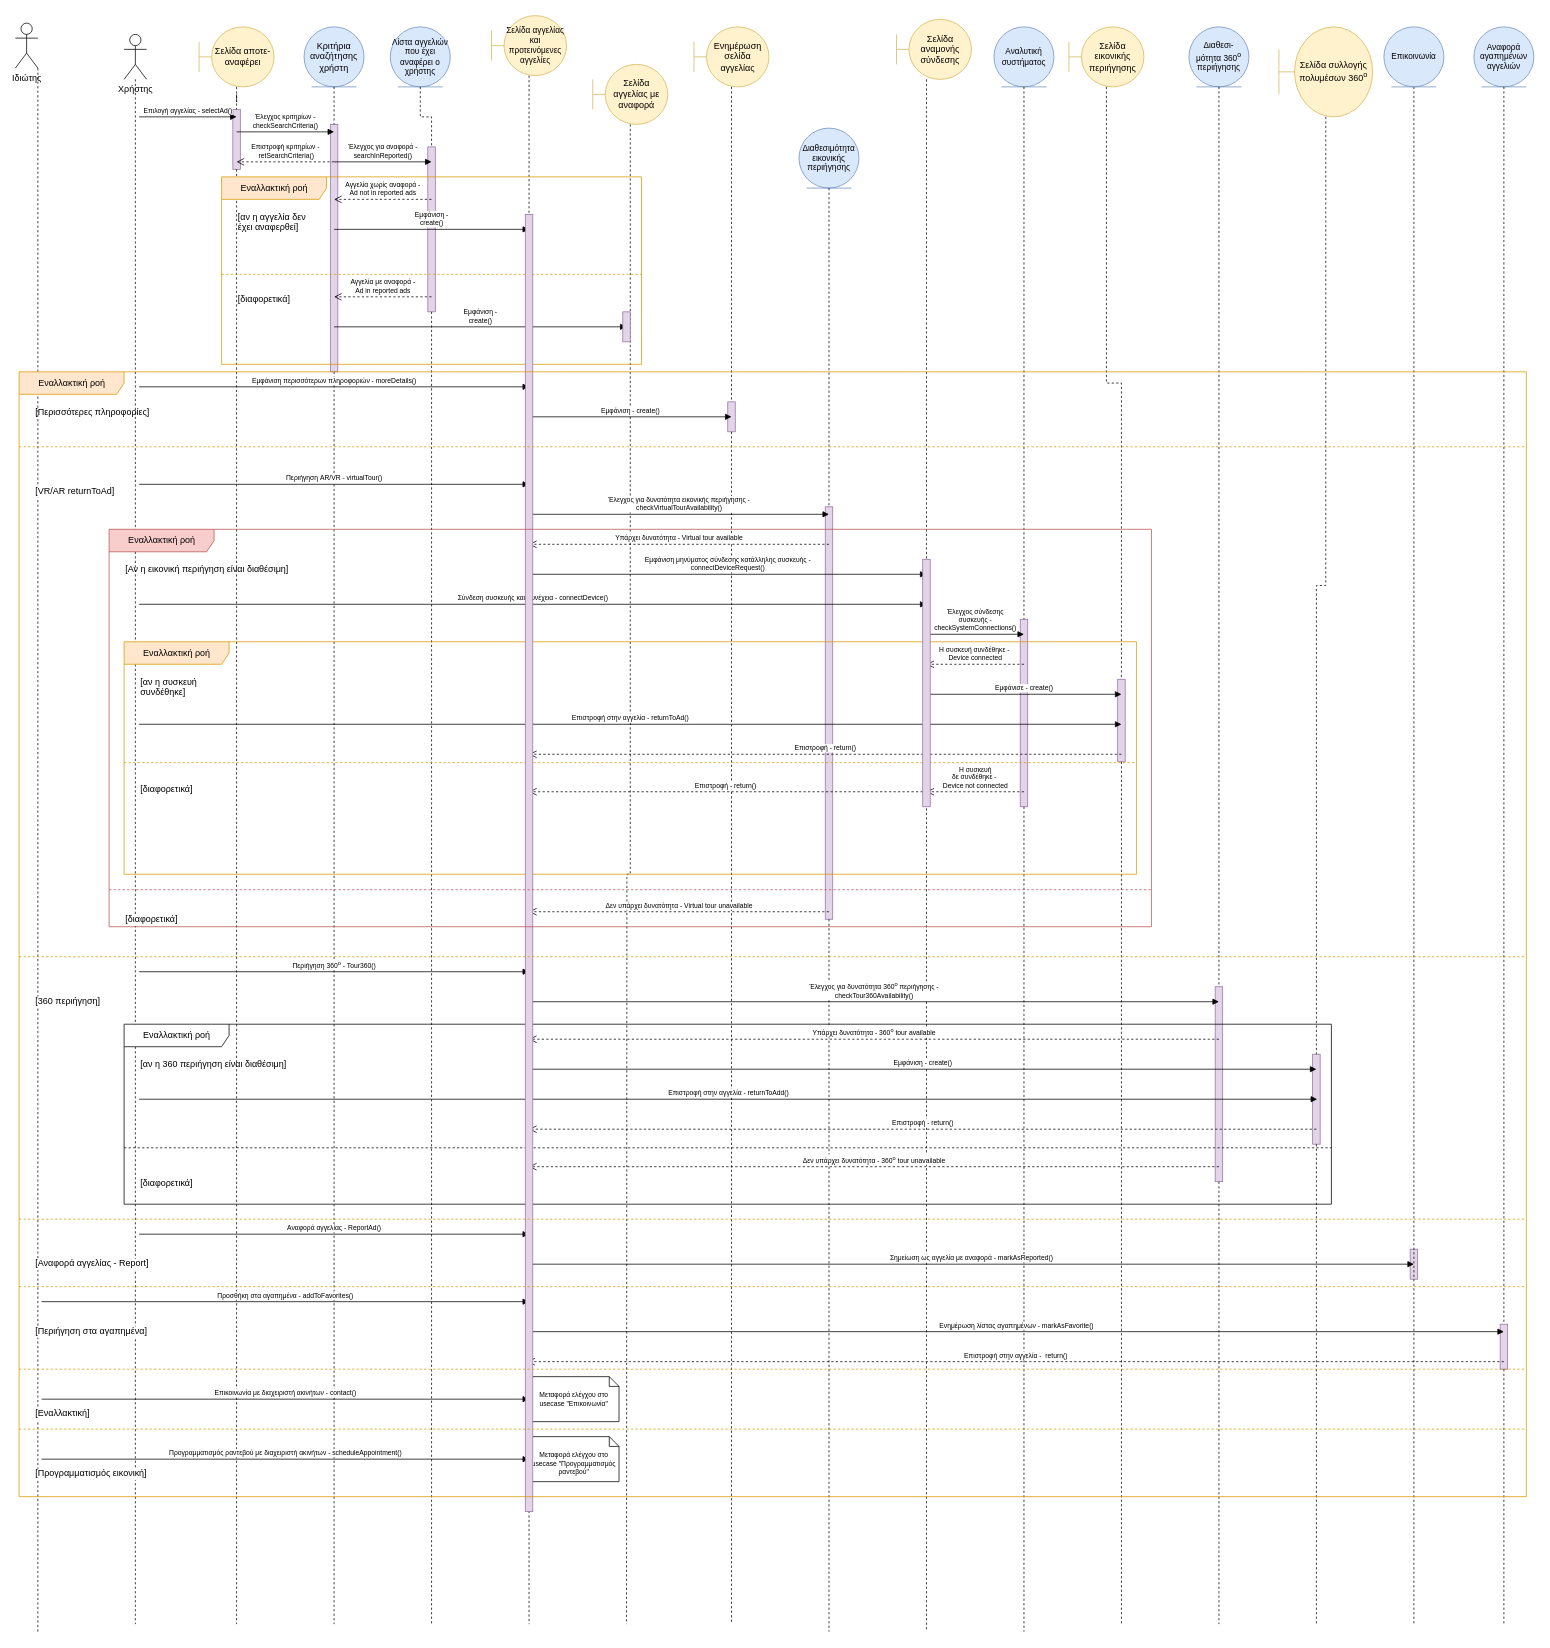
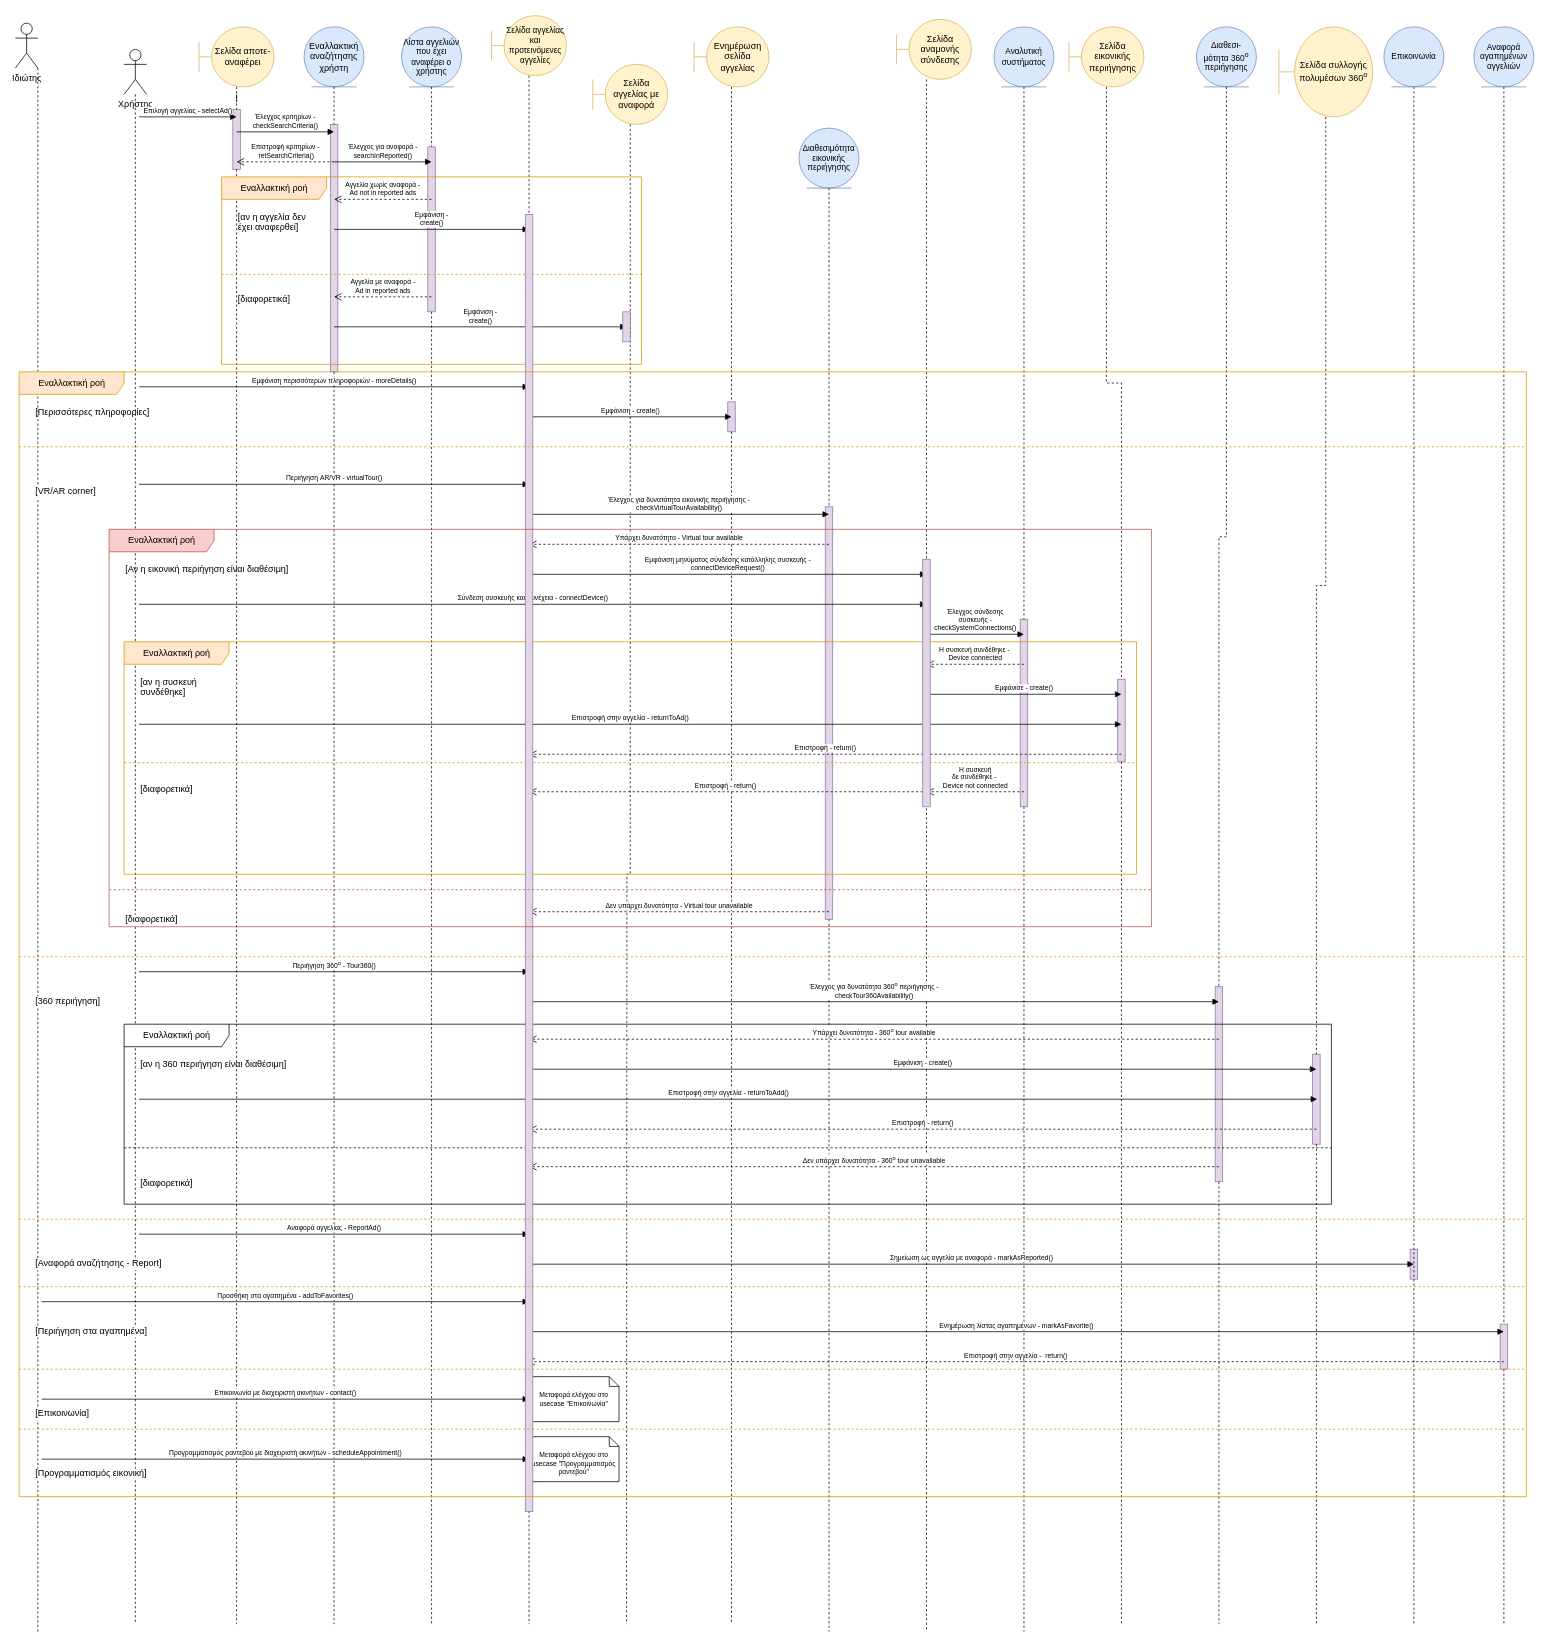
node "Χρήστης": moved (135, 57) -> (135, 72)
node "Κριτήρια αναζήτησης χρήστη": label "Κριτήρια αναζήτησης χρήστη" -> "Εναλλακτική αναζήτησης χρήστη"
node "Λίστα αγγελιών που έχει αναφέρει ο χρήστης": moved (420, 57) -> (432, 57)
node "Διαθεσι- μότητα 360ο περιήγησης": moved (1219, 57) -> (1227, 57)
node "[VR/AR returnToAd]": label "[VR/AR returnToAd]" -> "[VR/AR corner]"
node "[Αναφορά αγγελίας - Report]": label "[Αναφορά αγγελίας - Report]" -> "[Αναφορά αναζήτησης - Report]"
node "[Εναλλακτική]": label "[Εναλλακτική]" -> "[Επικοινωνία]"
